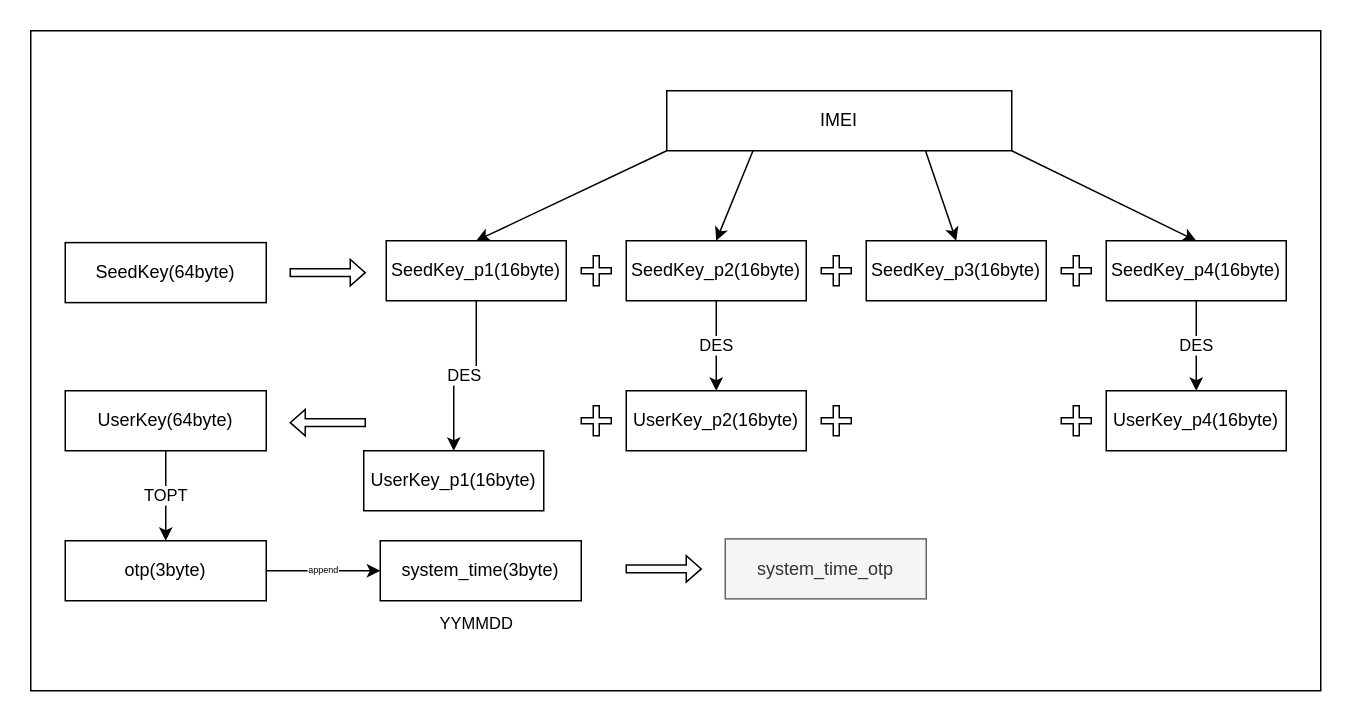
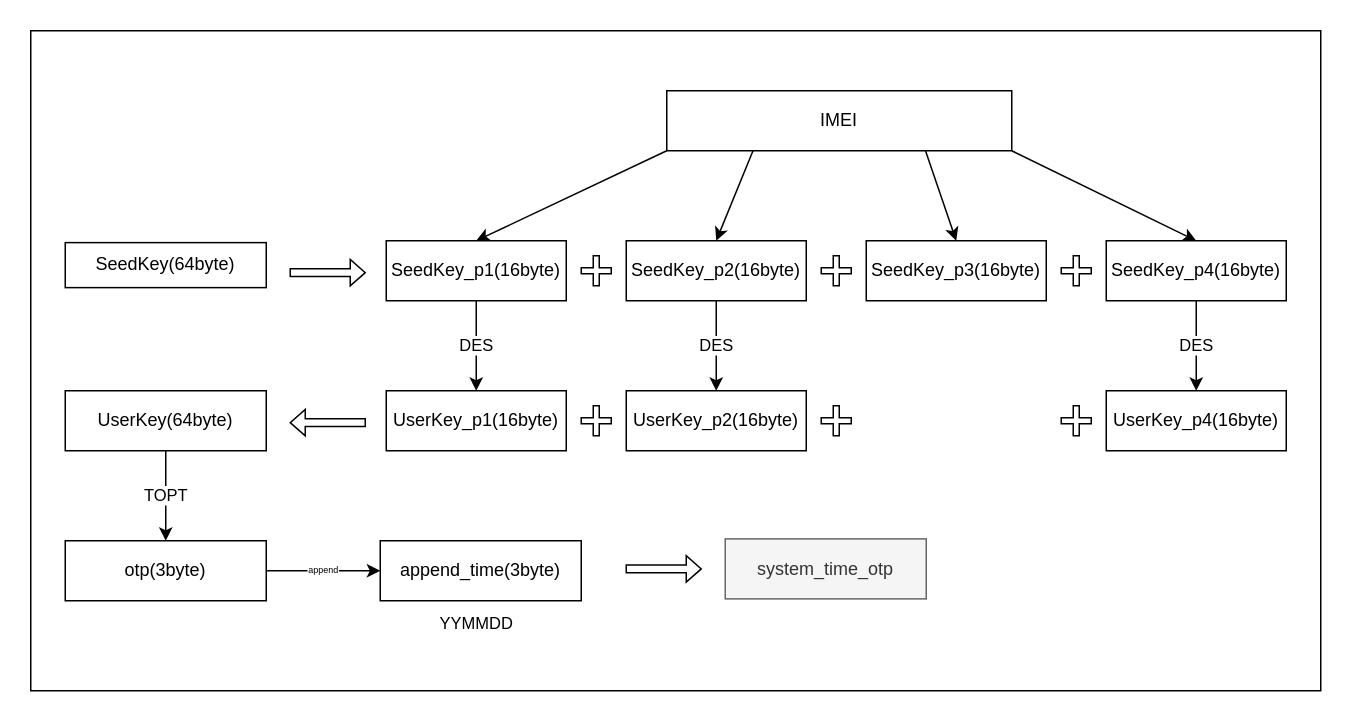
node "SeedKey(64byte)": size 201x60 -> 201x45
node "UserKey_p1(16byte)": moved (454, 481) -> (476, 421)
node "system_time(3byte)": label "system_time(3byte)" -> "append_time(3byte)"
